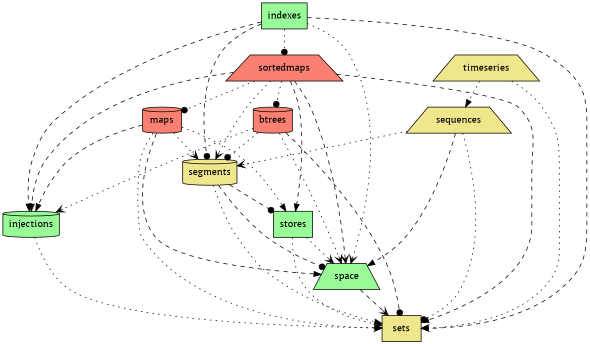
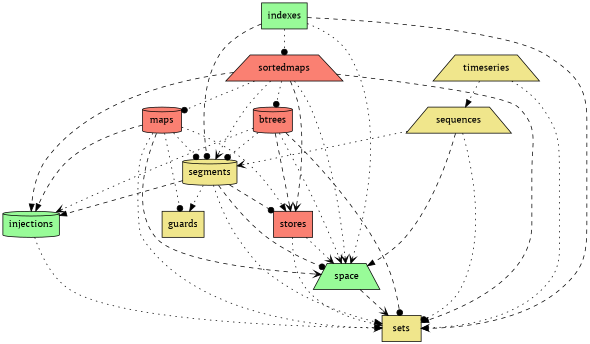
edge "indexes" -> "injections": now "segments" -> "injections"
edge "sortedmaps" -> "stores": arrowhead normal -> vee
edge "maps" -> "segments": arrowhead vee -> dot
edge "sortedmaps" -> "space": style dashed -> dotted
edge "btrees" -> "stores": added
node "guards": added
node "stores": fillcolor palegreen -> salmon
edge "maps" -> "space": arrowhead normal -> vee
